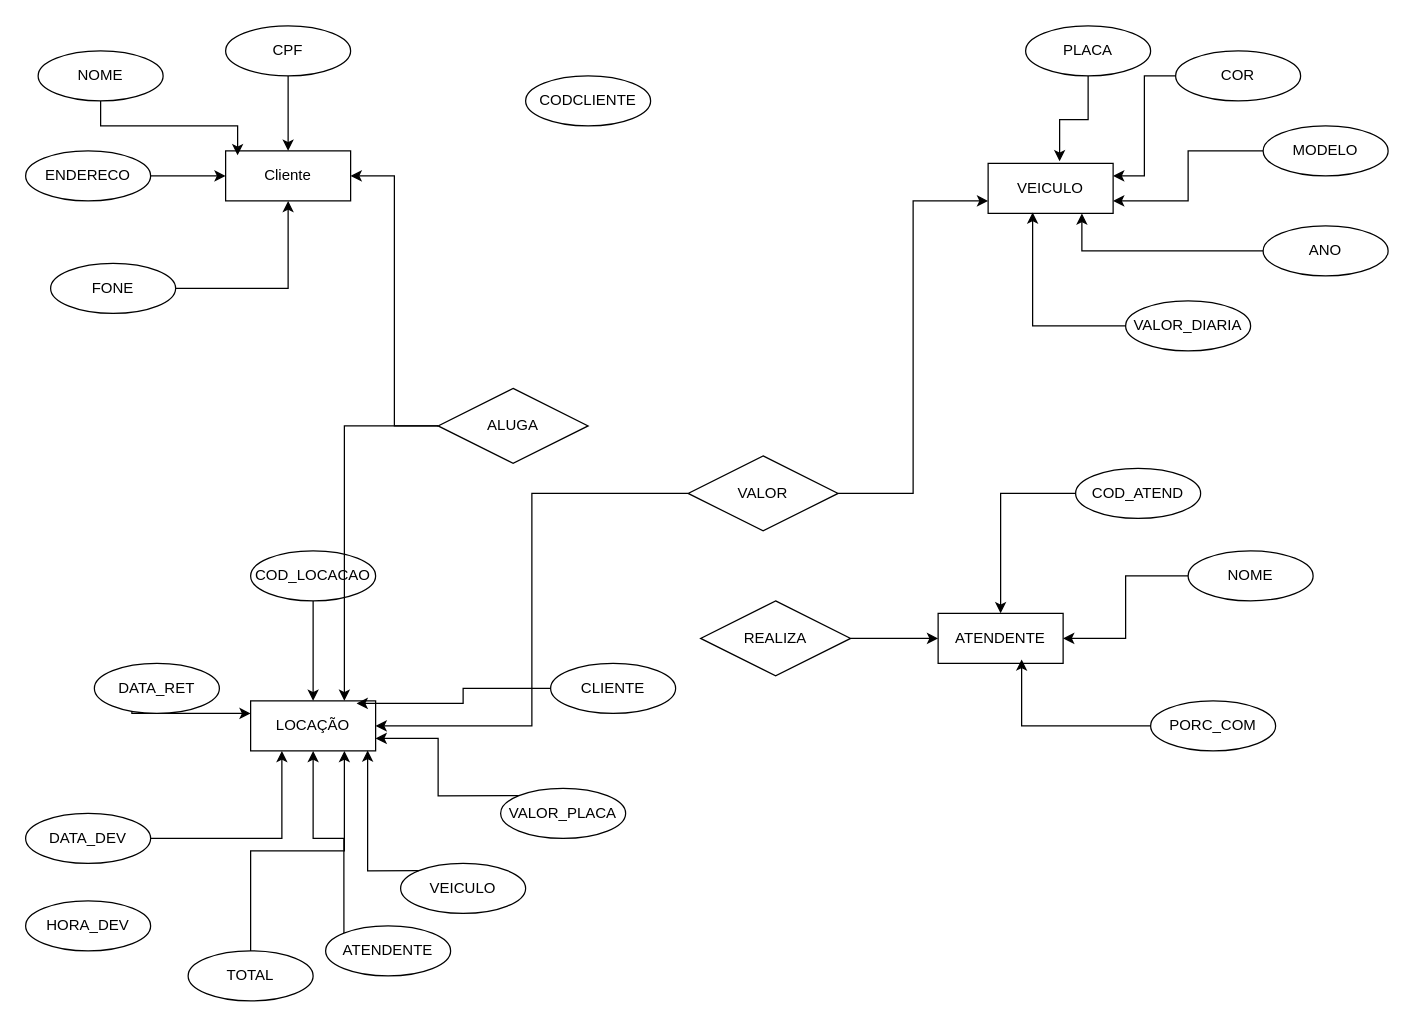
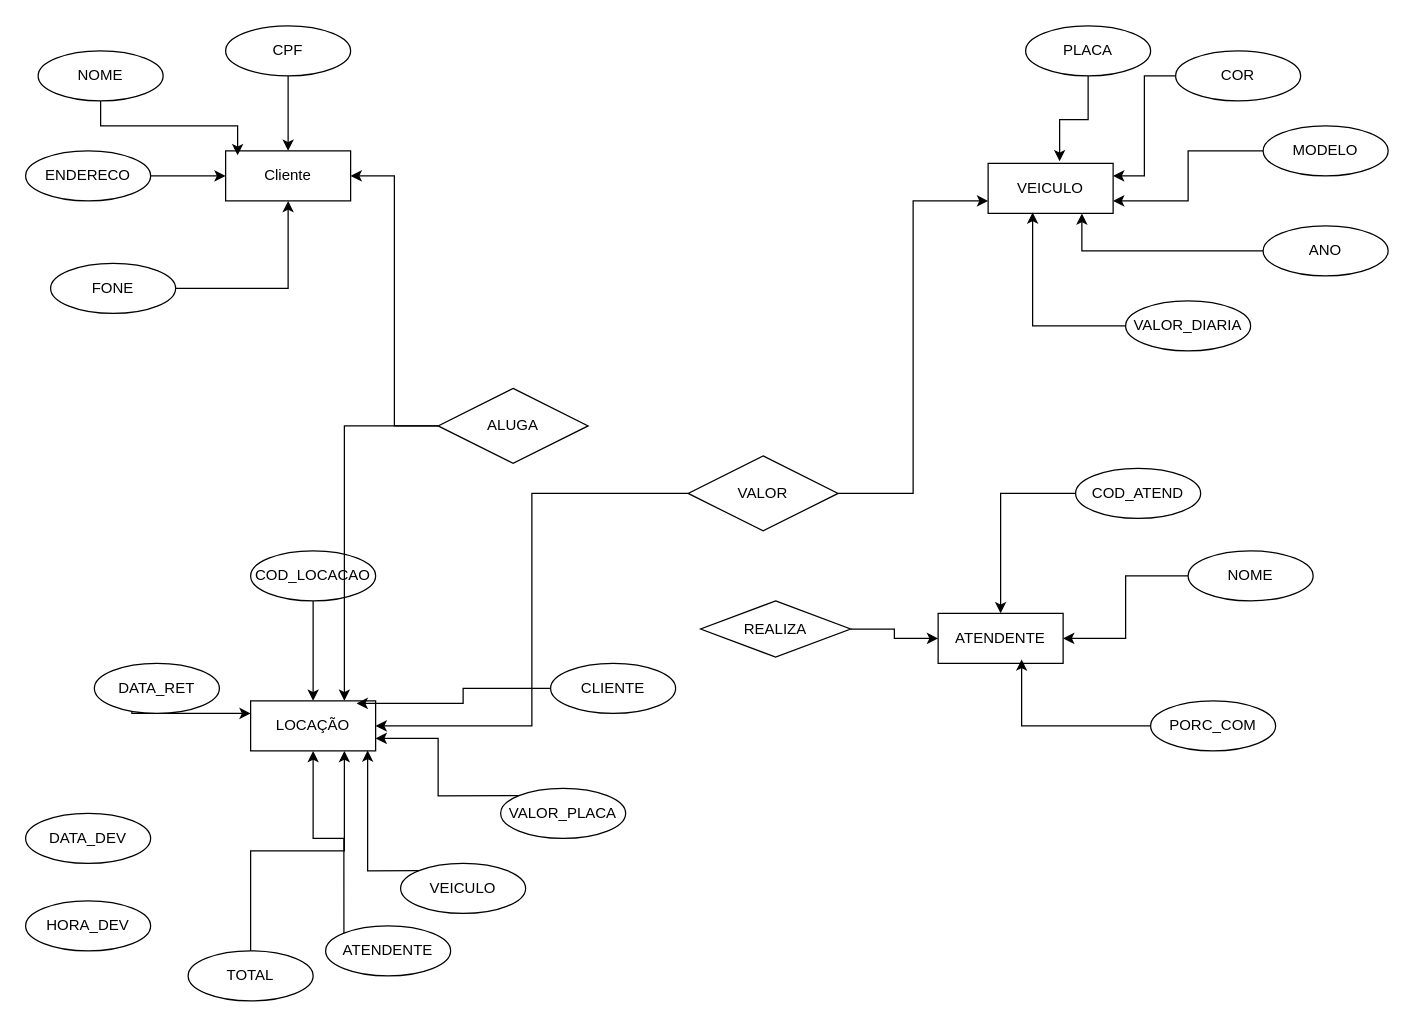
node "CODCLIENTE": removed
node "REALIZA": size 150x75 -> 150x56
edge "DATA_DEV" -> "LOCAÇÃO": removed
